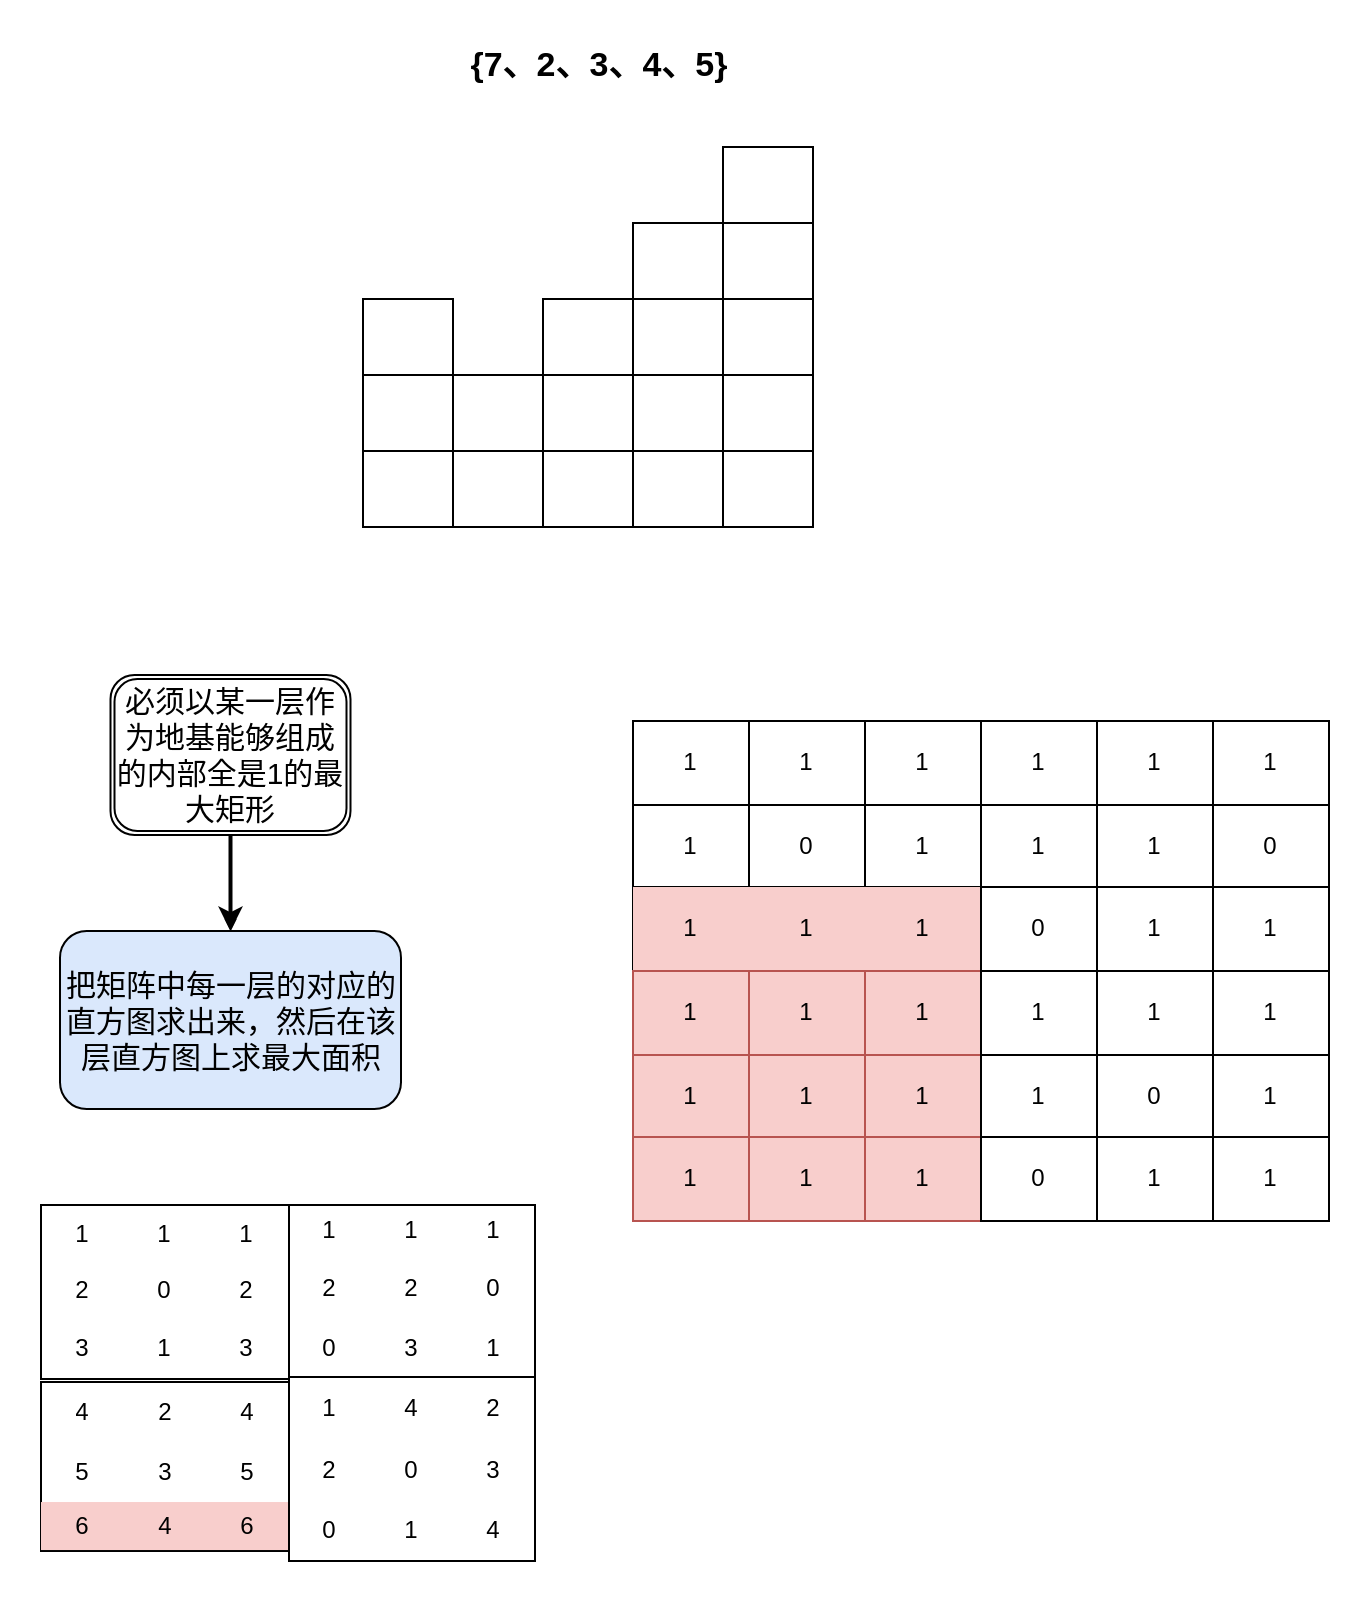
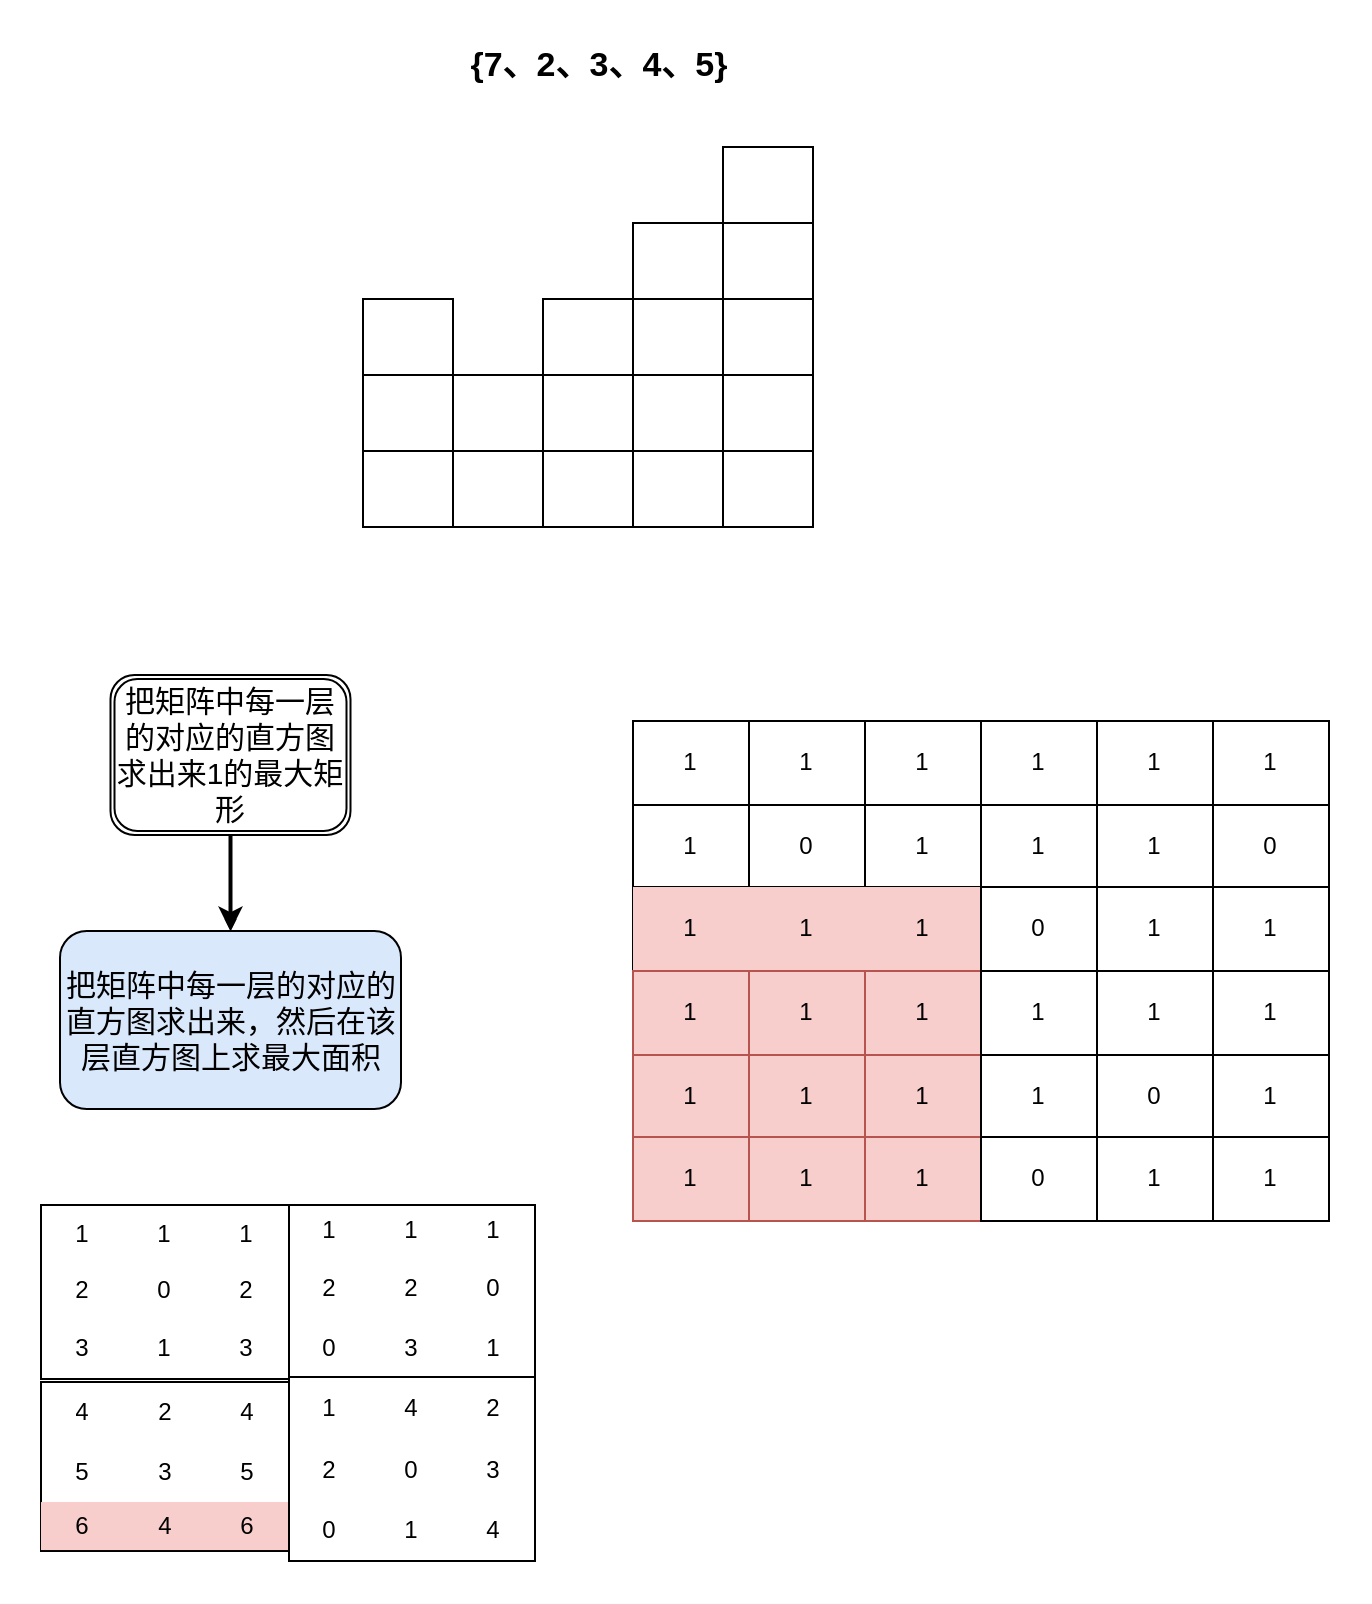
node "必须以某一层作为地基能够组成的内部全是1的最大矩形": label "必须以某一层作为地基能够组成的内部全是1的最大矩形" -> "把矩阵中每一层的对应的直方图求出来1的最大矩形"
